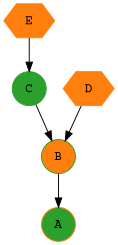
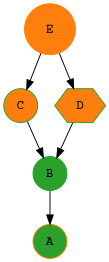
node "E": shape hexagon -> circle
edge "E" -> "D": added
node "C": fillcolor #2ca02c -> #ff7f0e
node "D": color #ff7f0e -> #2ca02c
node "B": fillcolor #ff7f0e -> #2ca02c
